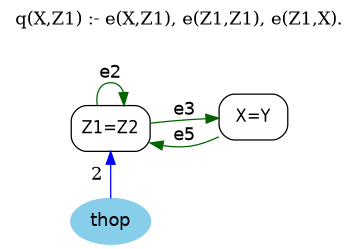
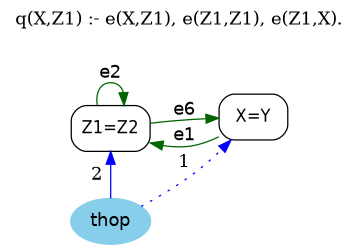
edge "Z1=Z2" -> "X=Y": label "e3" -> "e6"
edge "X=Y" -> "Z1=Z2": label "e5" -> "e1"
edge "thop" -> "X=Y": added, label "1"
